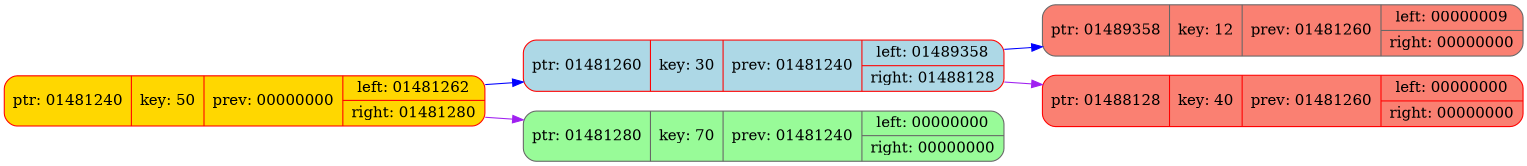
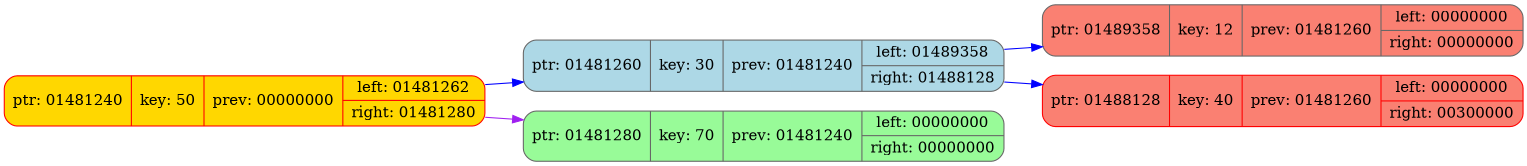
node "ptr: 01489358": text "left: 00000009" -> "left: 00000000"
node "ptr: 01481260": color red -> gray40
edge "ptr: 01481260" -> "ptr: 01488128": color purple -> blue
node "ptr: 01488128": text "right: 00000000" -> "right: 00300000"
